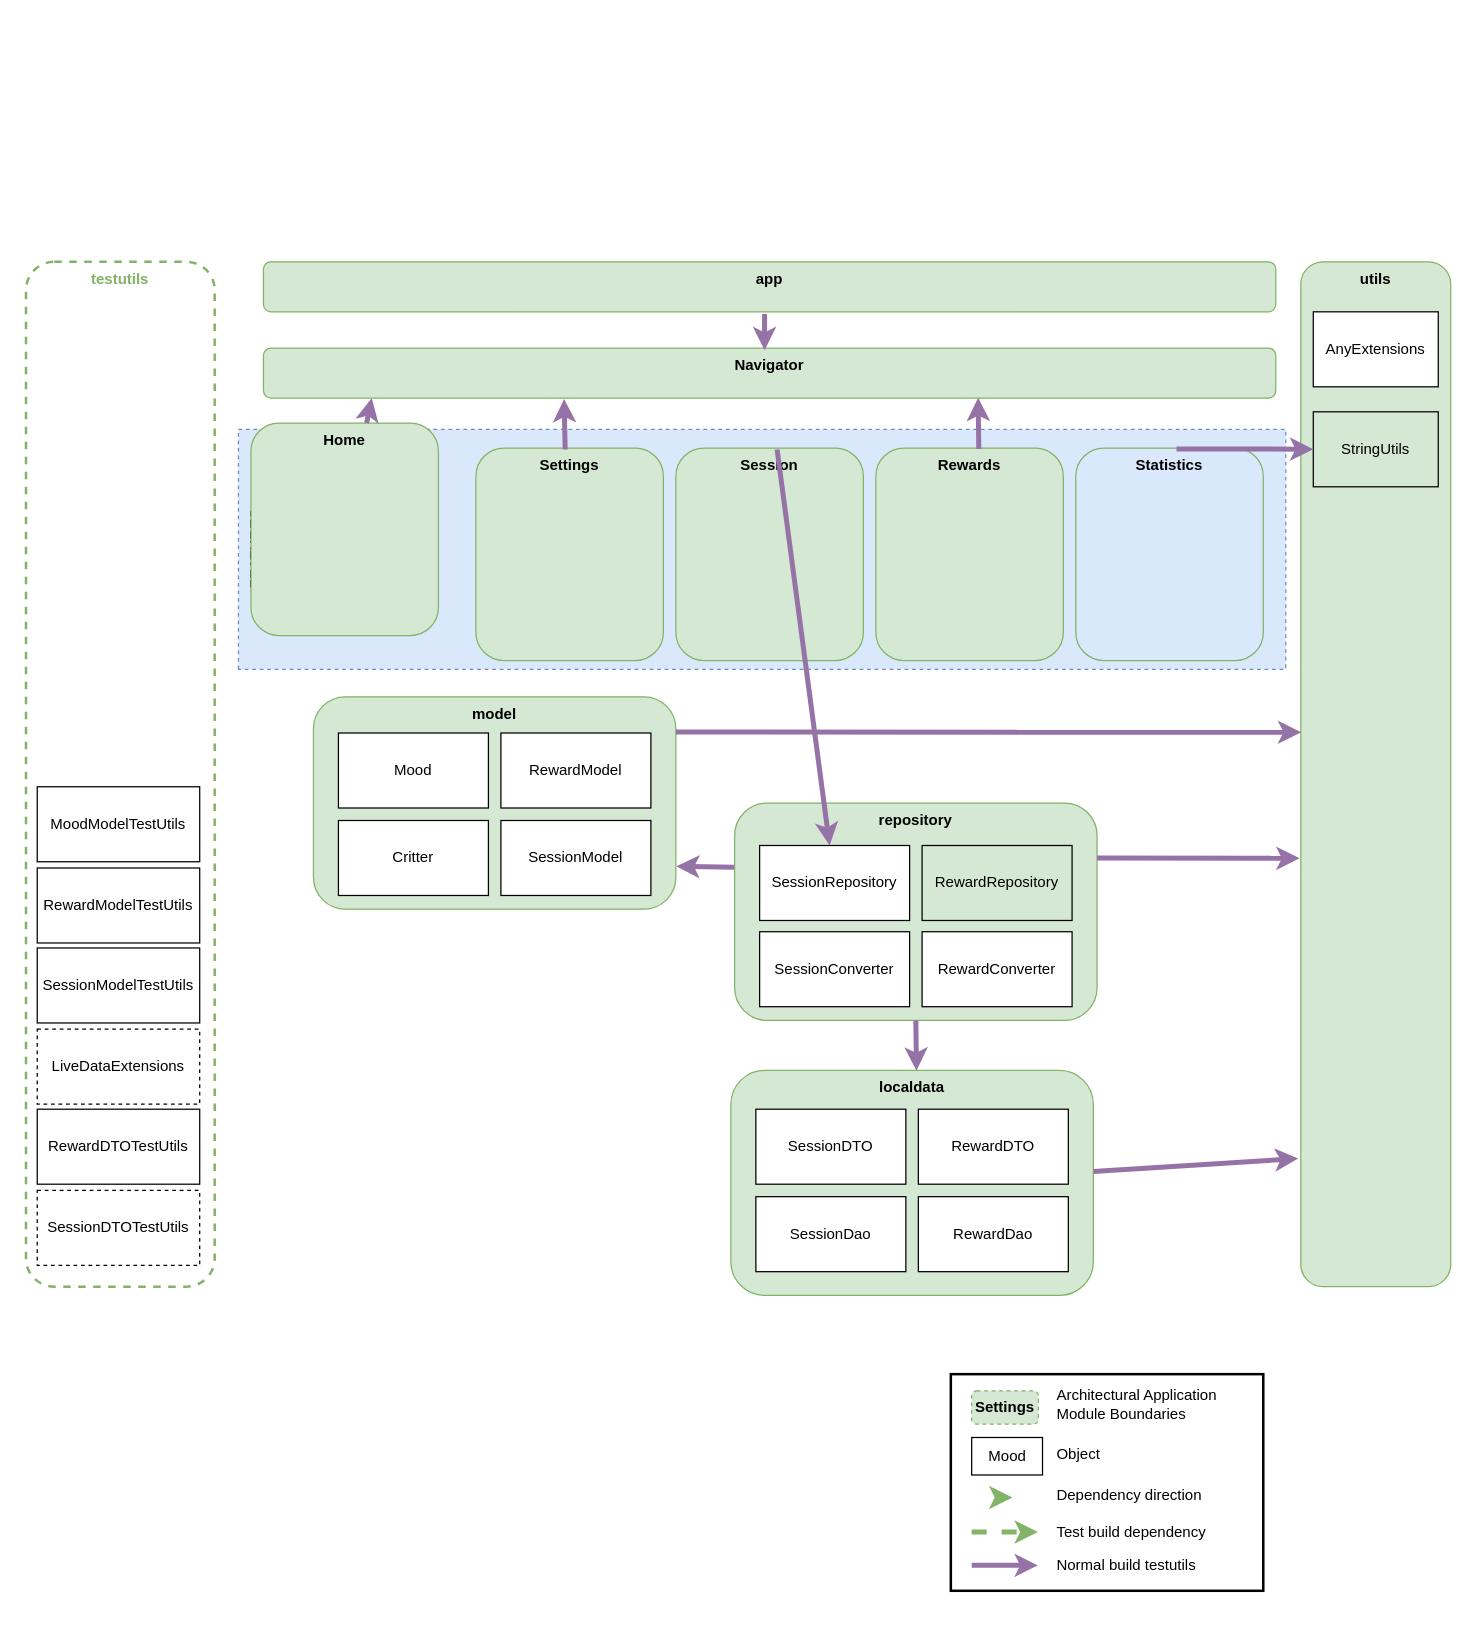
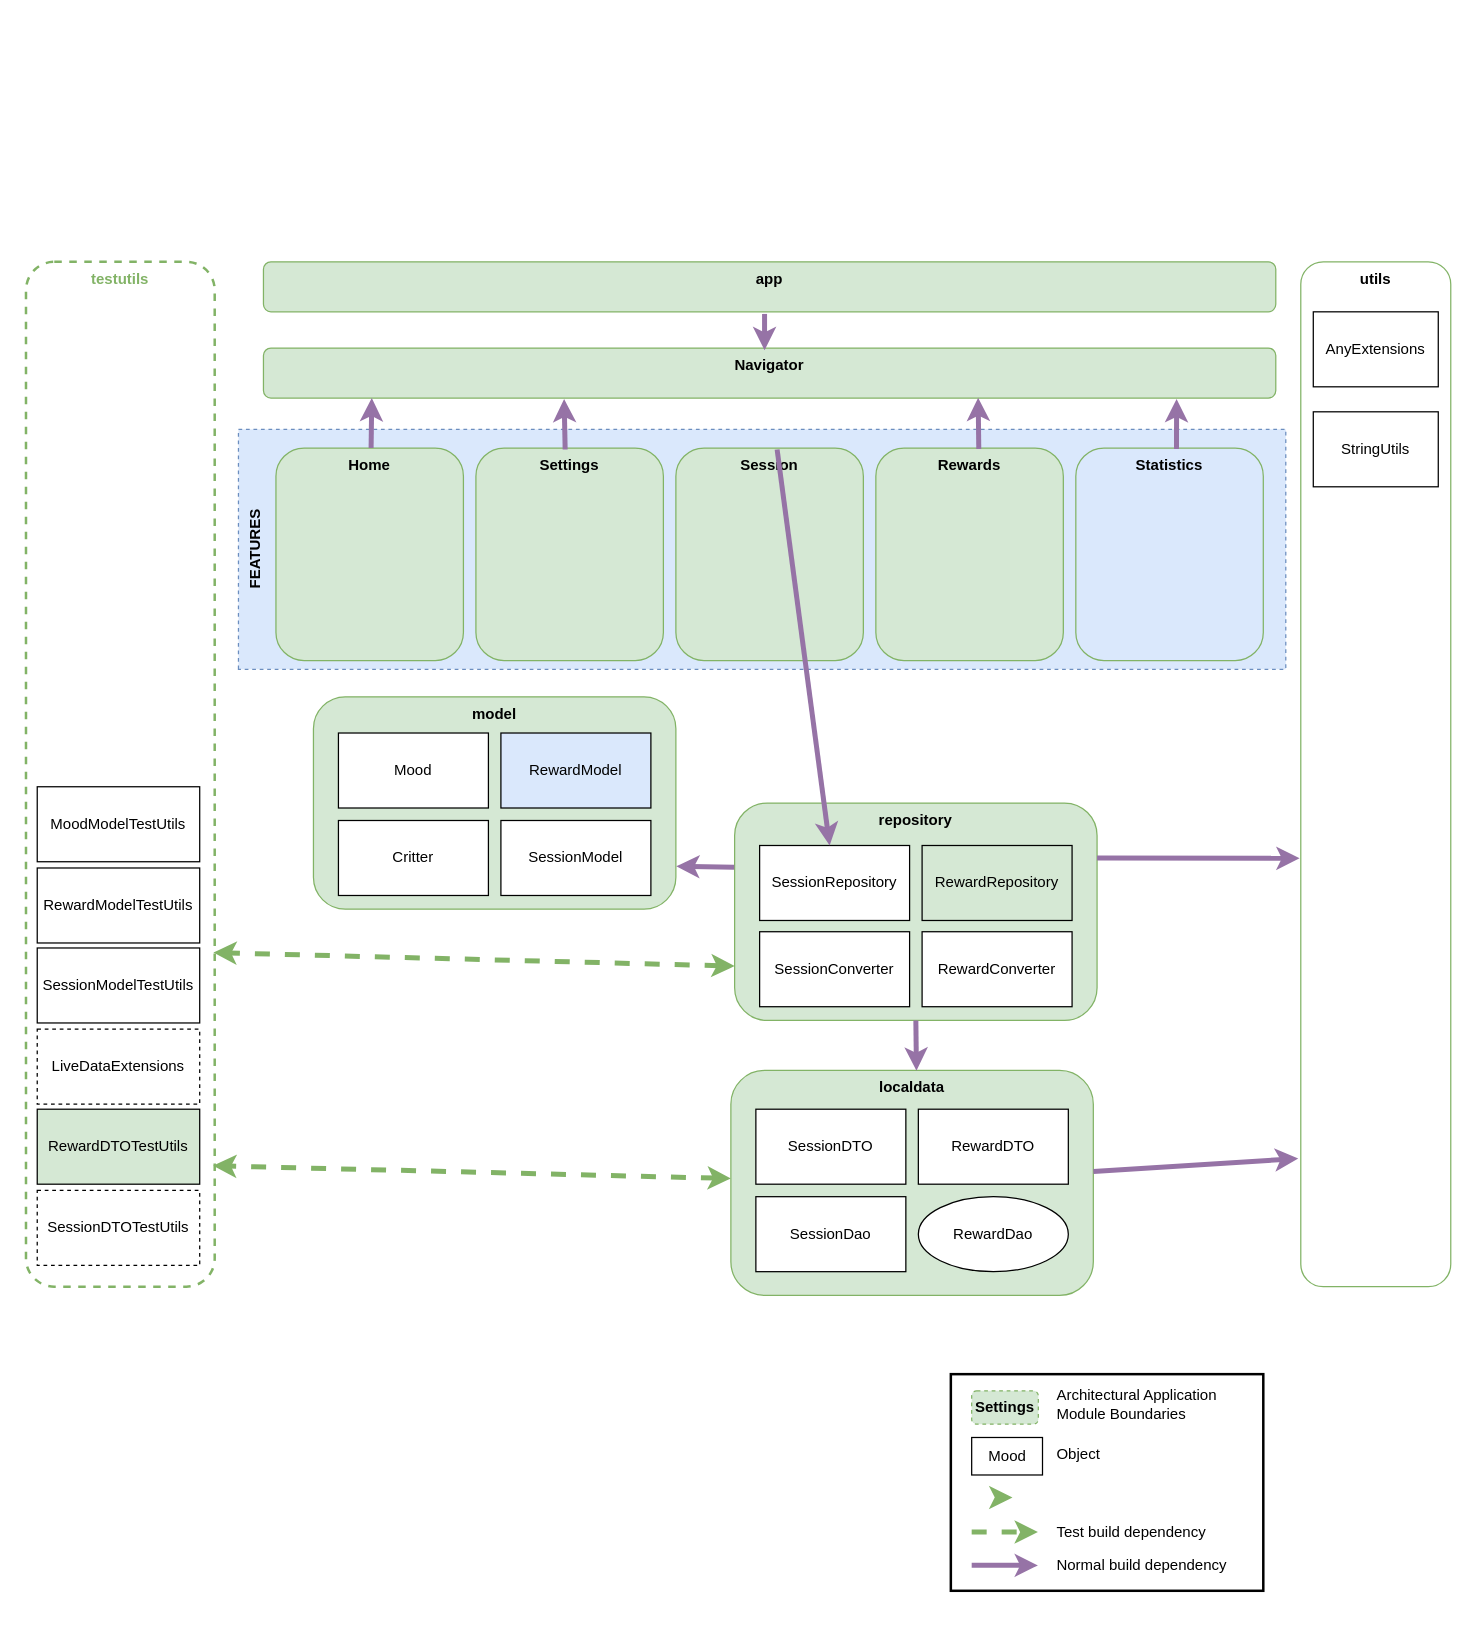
edge "Statistics" -> "StringUtils": now "Statistics" -> "Navigator"
node "StringUtils": fillcolor #d5e8d4 -> #ffffff
node "Home": moved (344, 529) -> (369, 554)
edge "model" -> "utils": removed
node "RewardModel": fillcolor #ffffff -> #dae8fc
node "utils": fillcolor #d5e8d4 -> #ffffff
edge "testutils" -- "repository": added
node "RewardDTOTestUtils": fillcolor #ffffff -> #d5e8d4
edge "testutils" -- "localdata": added
node "RewardDao": shape rectangle -> ellipse
node "Dependency direction": removed
node "Normal build testutils": label "Normal build testutils" -> "Normal build dependency"
